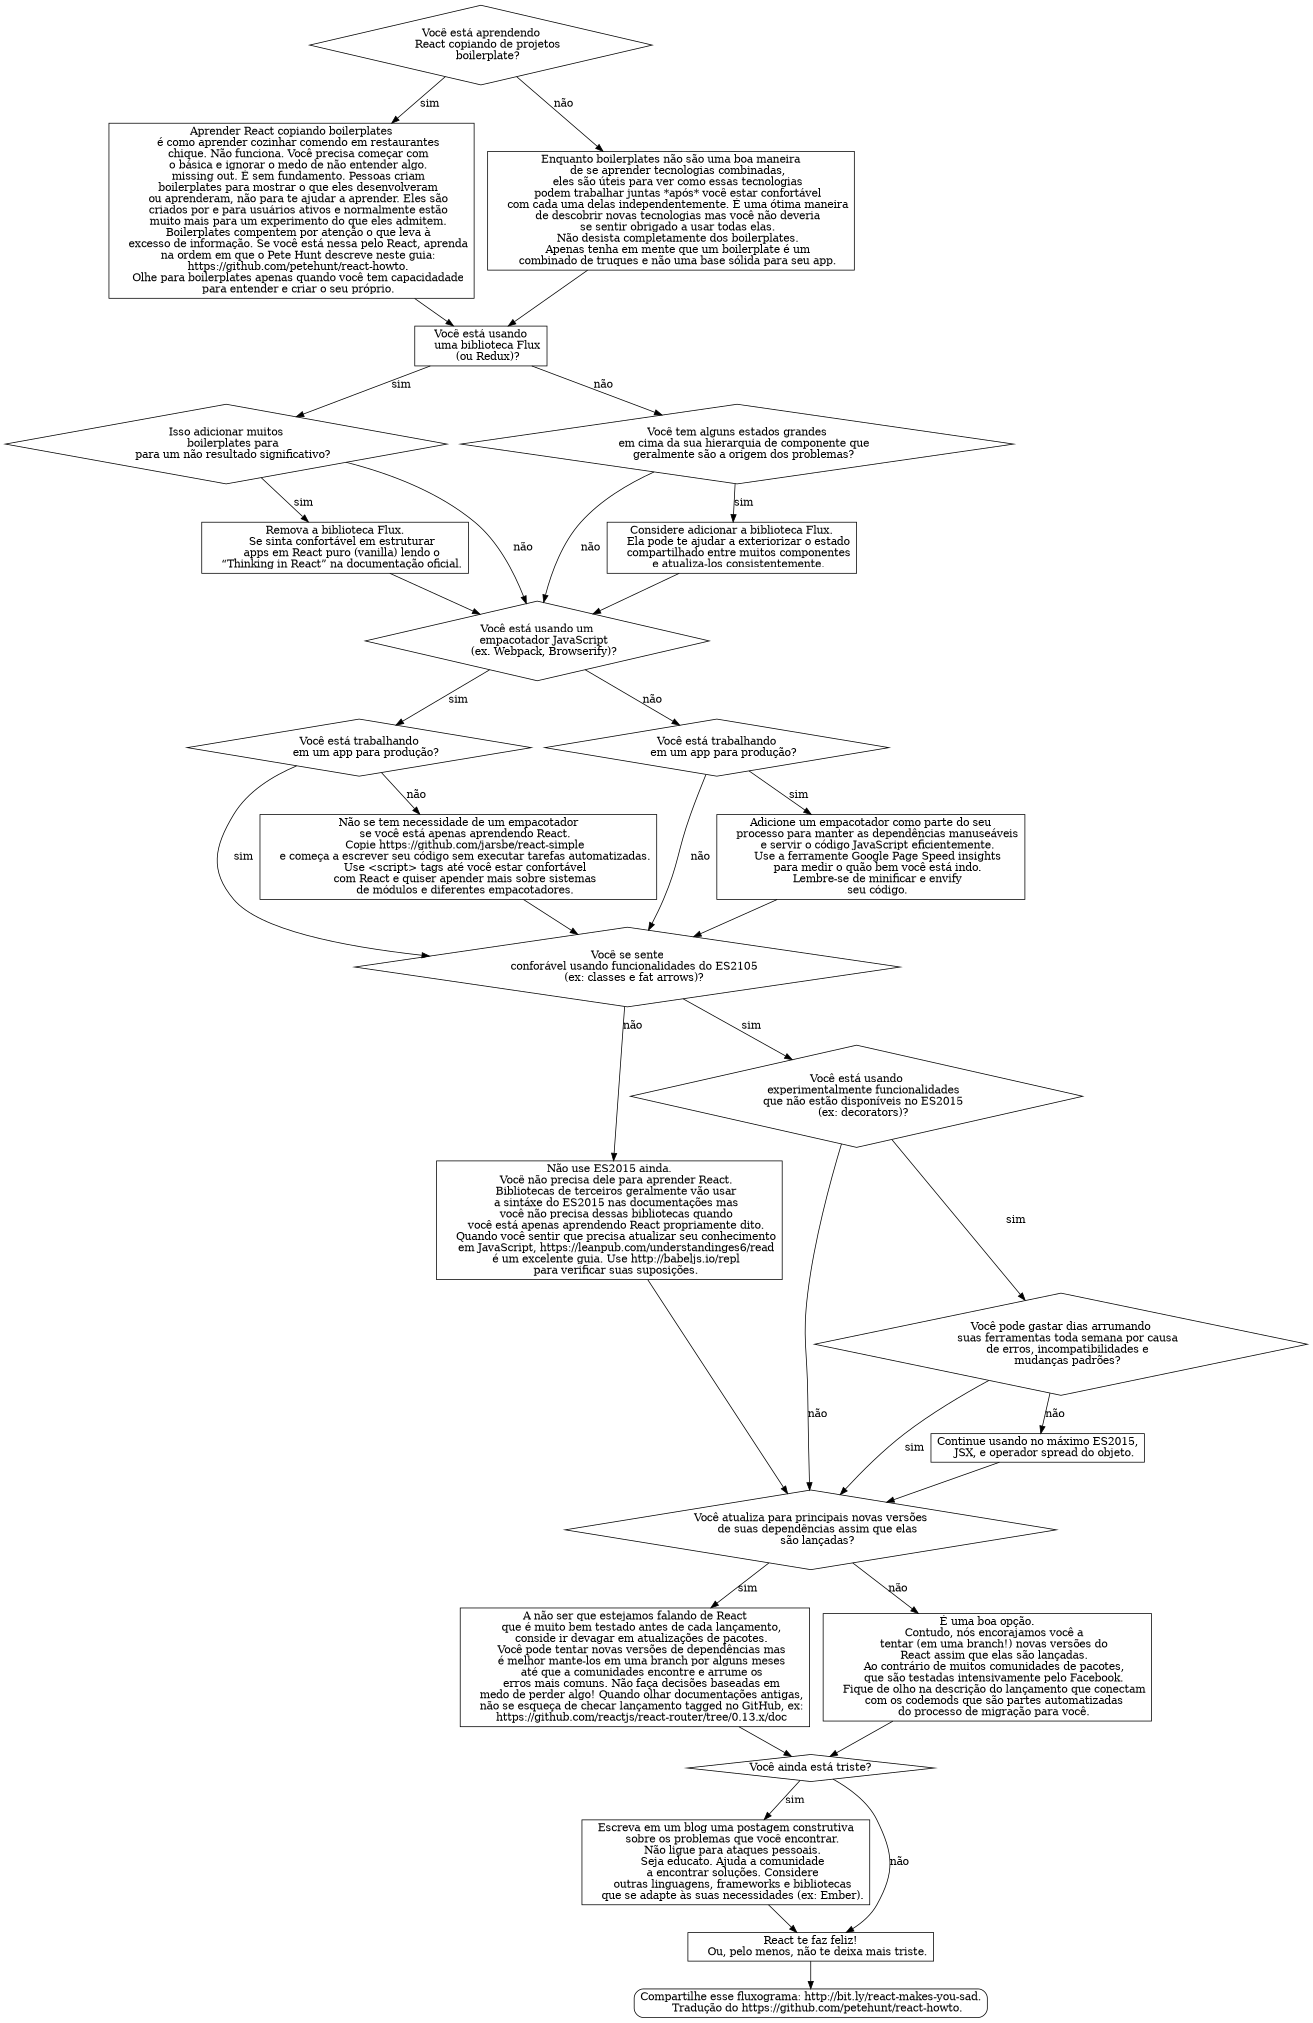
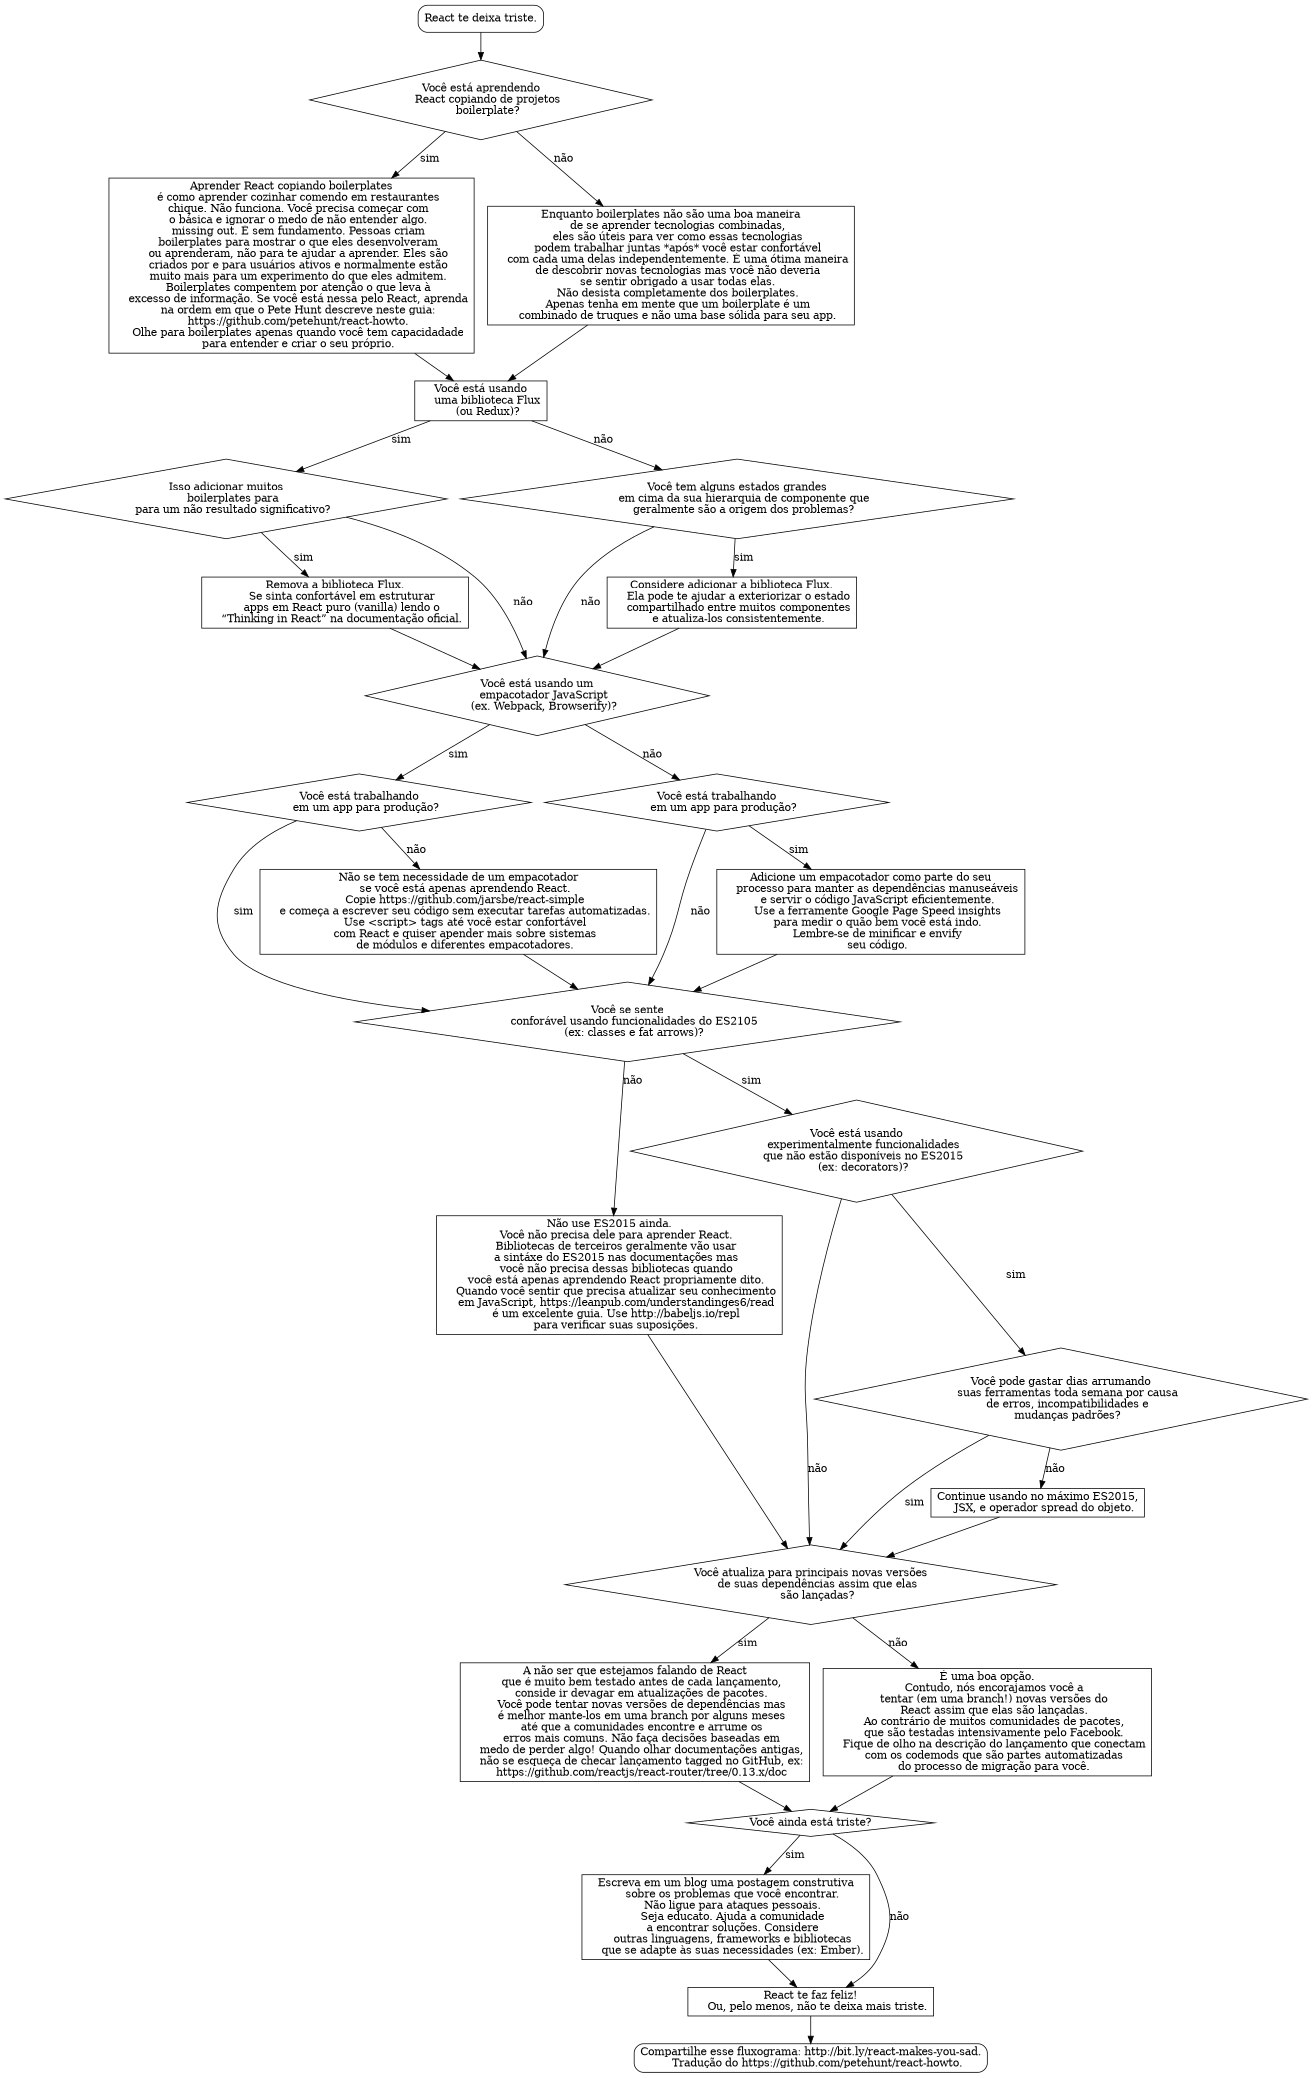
node "React te deixa triste.": added
